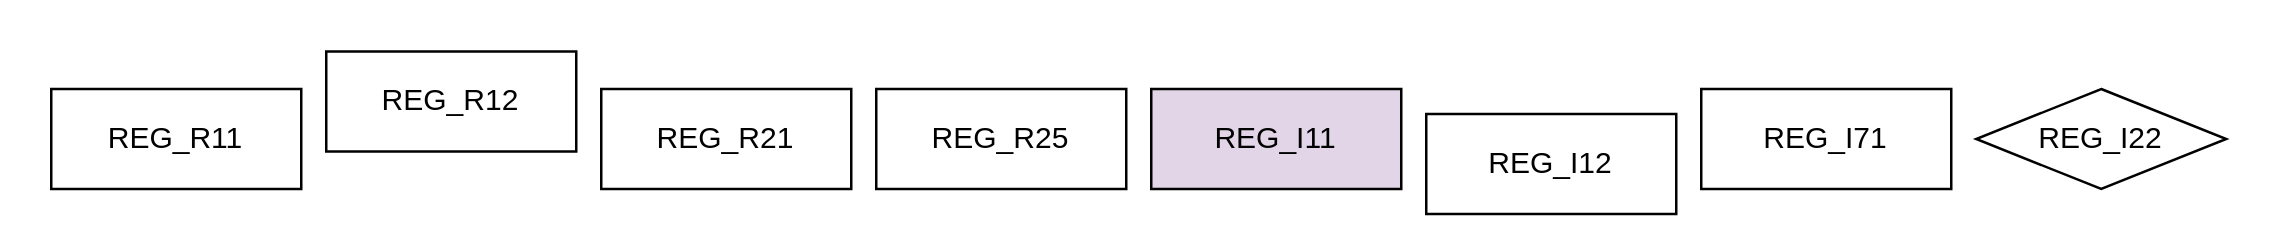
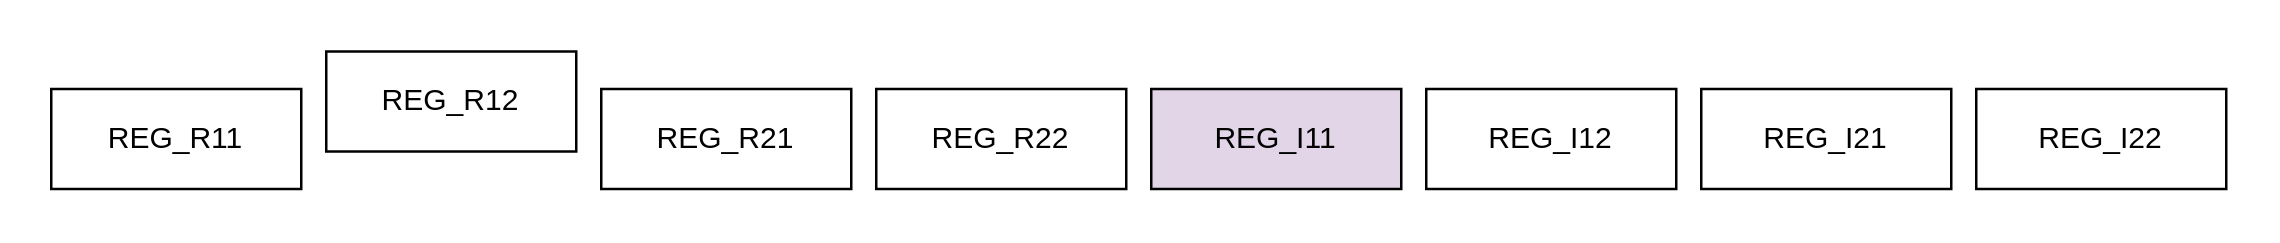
node "REG_R25": label "REG_R25" -> "REG_R22"
node "REG_I71": label "REG_I71" -> "REG_I21"
node "REG_I22": shape diamond -> rectangle
node "REG_I12": moved (1551, 164) -> (1551, 139)
